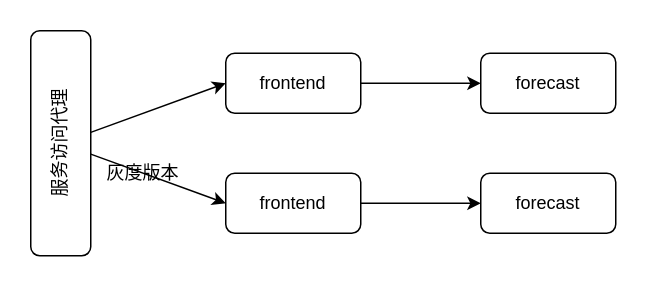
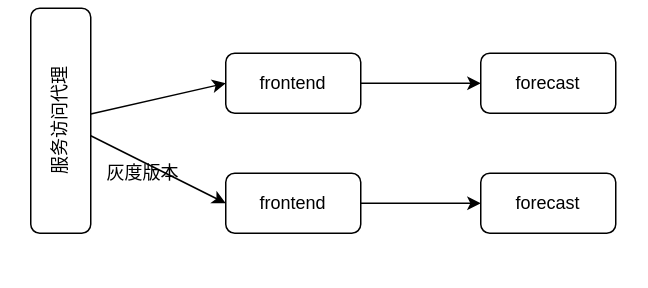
node "服务访问代理": moved (61, 143) -> (61, 121)
